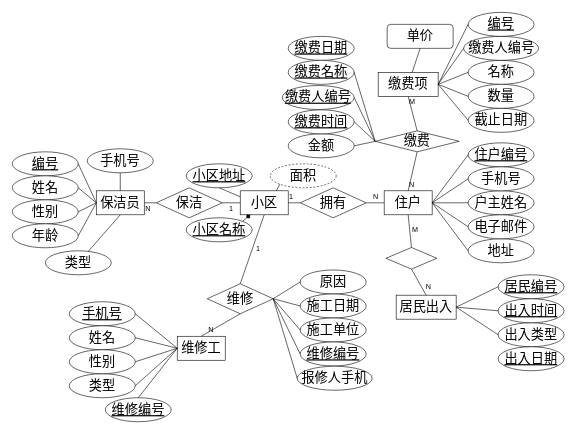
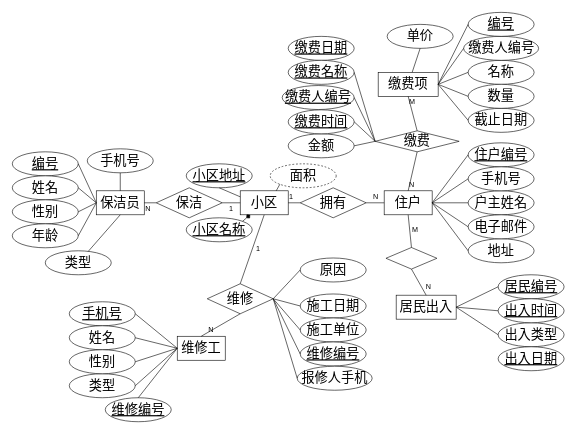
node "单价": shape rounded rectangle -> ellipse
node "原因": moved (333, 282) -> (333, 270)
